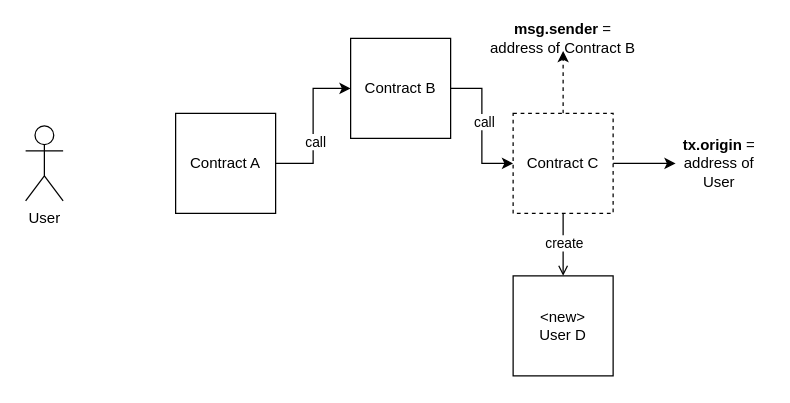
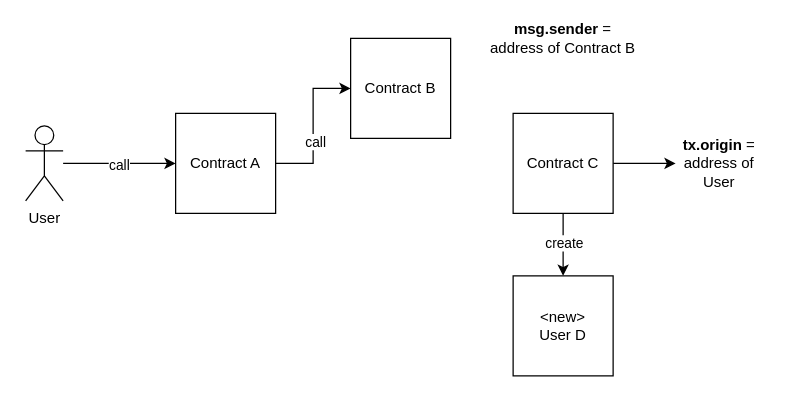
edge "Contract C" -> "msg.sender = address of Contract B": removed
edge "Contract B" -> "Contract C": removed, label "call"
edge "User" -> "Contract A": added, labels "call", "x"
node "Contract C": style dashed -> solid
edge "Contract C" -> "<new> User D": arrowhead open -> classic
